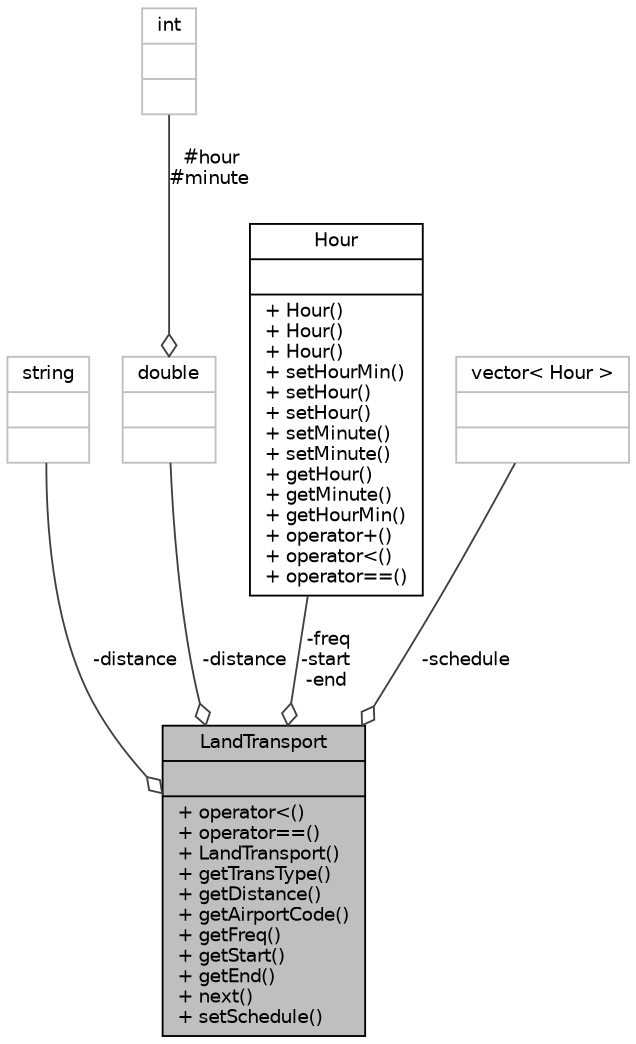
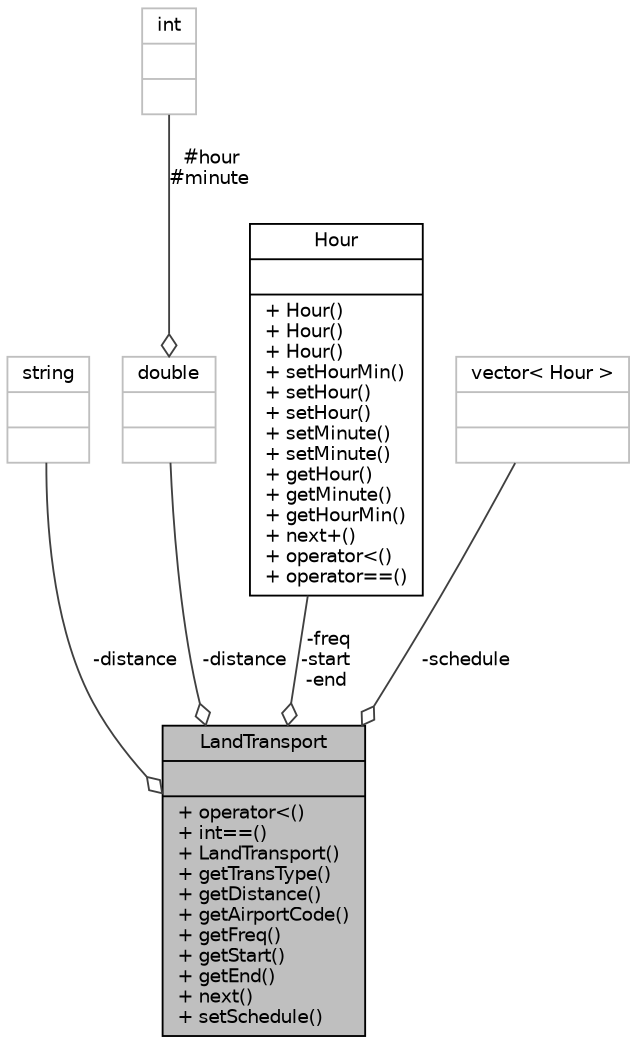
node "Hour": text "+ operator+()" -> "+ next+()"
node "LandTransport": text "+ operator==()" -> "+ int==()"
